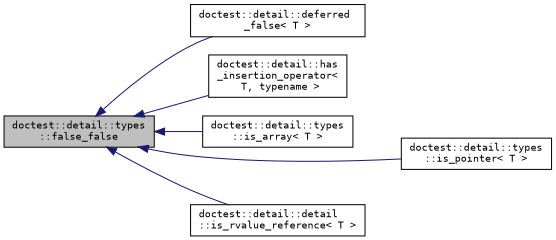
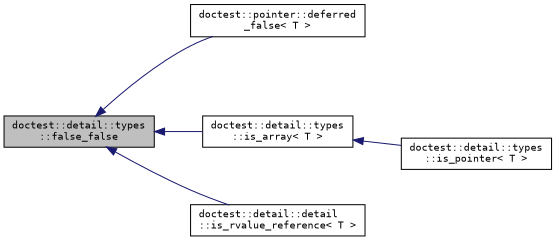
node "doctest::detail::deferred _false< T >": label "doctest::detail::deferred _false< T >" -> "doctest::pointer::deferred _false< T >"
node "doctest::detail::has _insertion_operator< T, typename >": removed
edge "doctest::detail::types ::is_pointer< T >" -> "doctest::detail::types ::false_false": now "doctest::detail::types ::is_pointer< T >" -> "doctest::detail::types ::is_array< T >"
